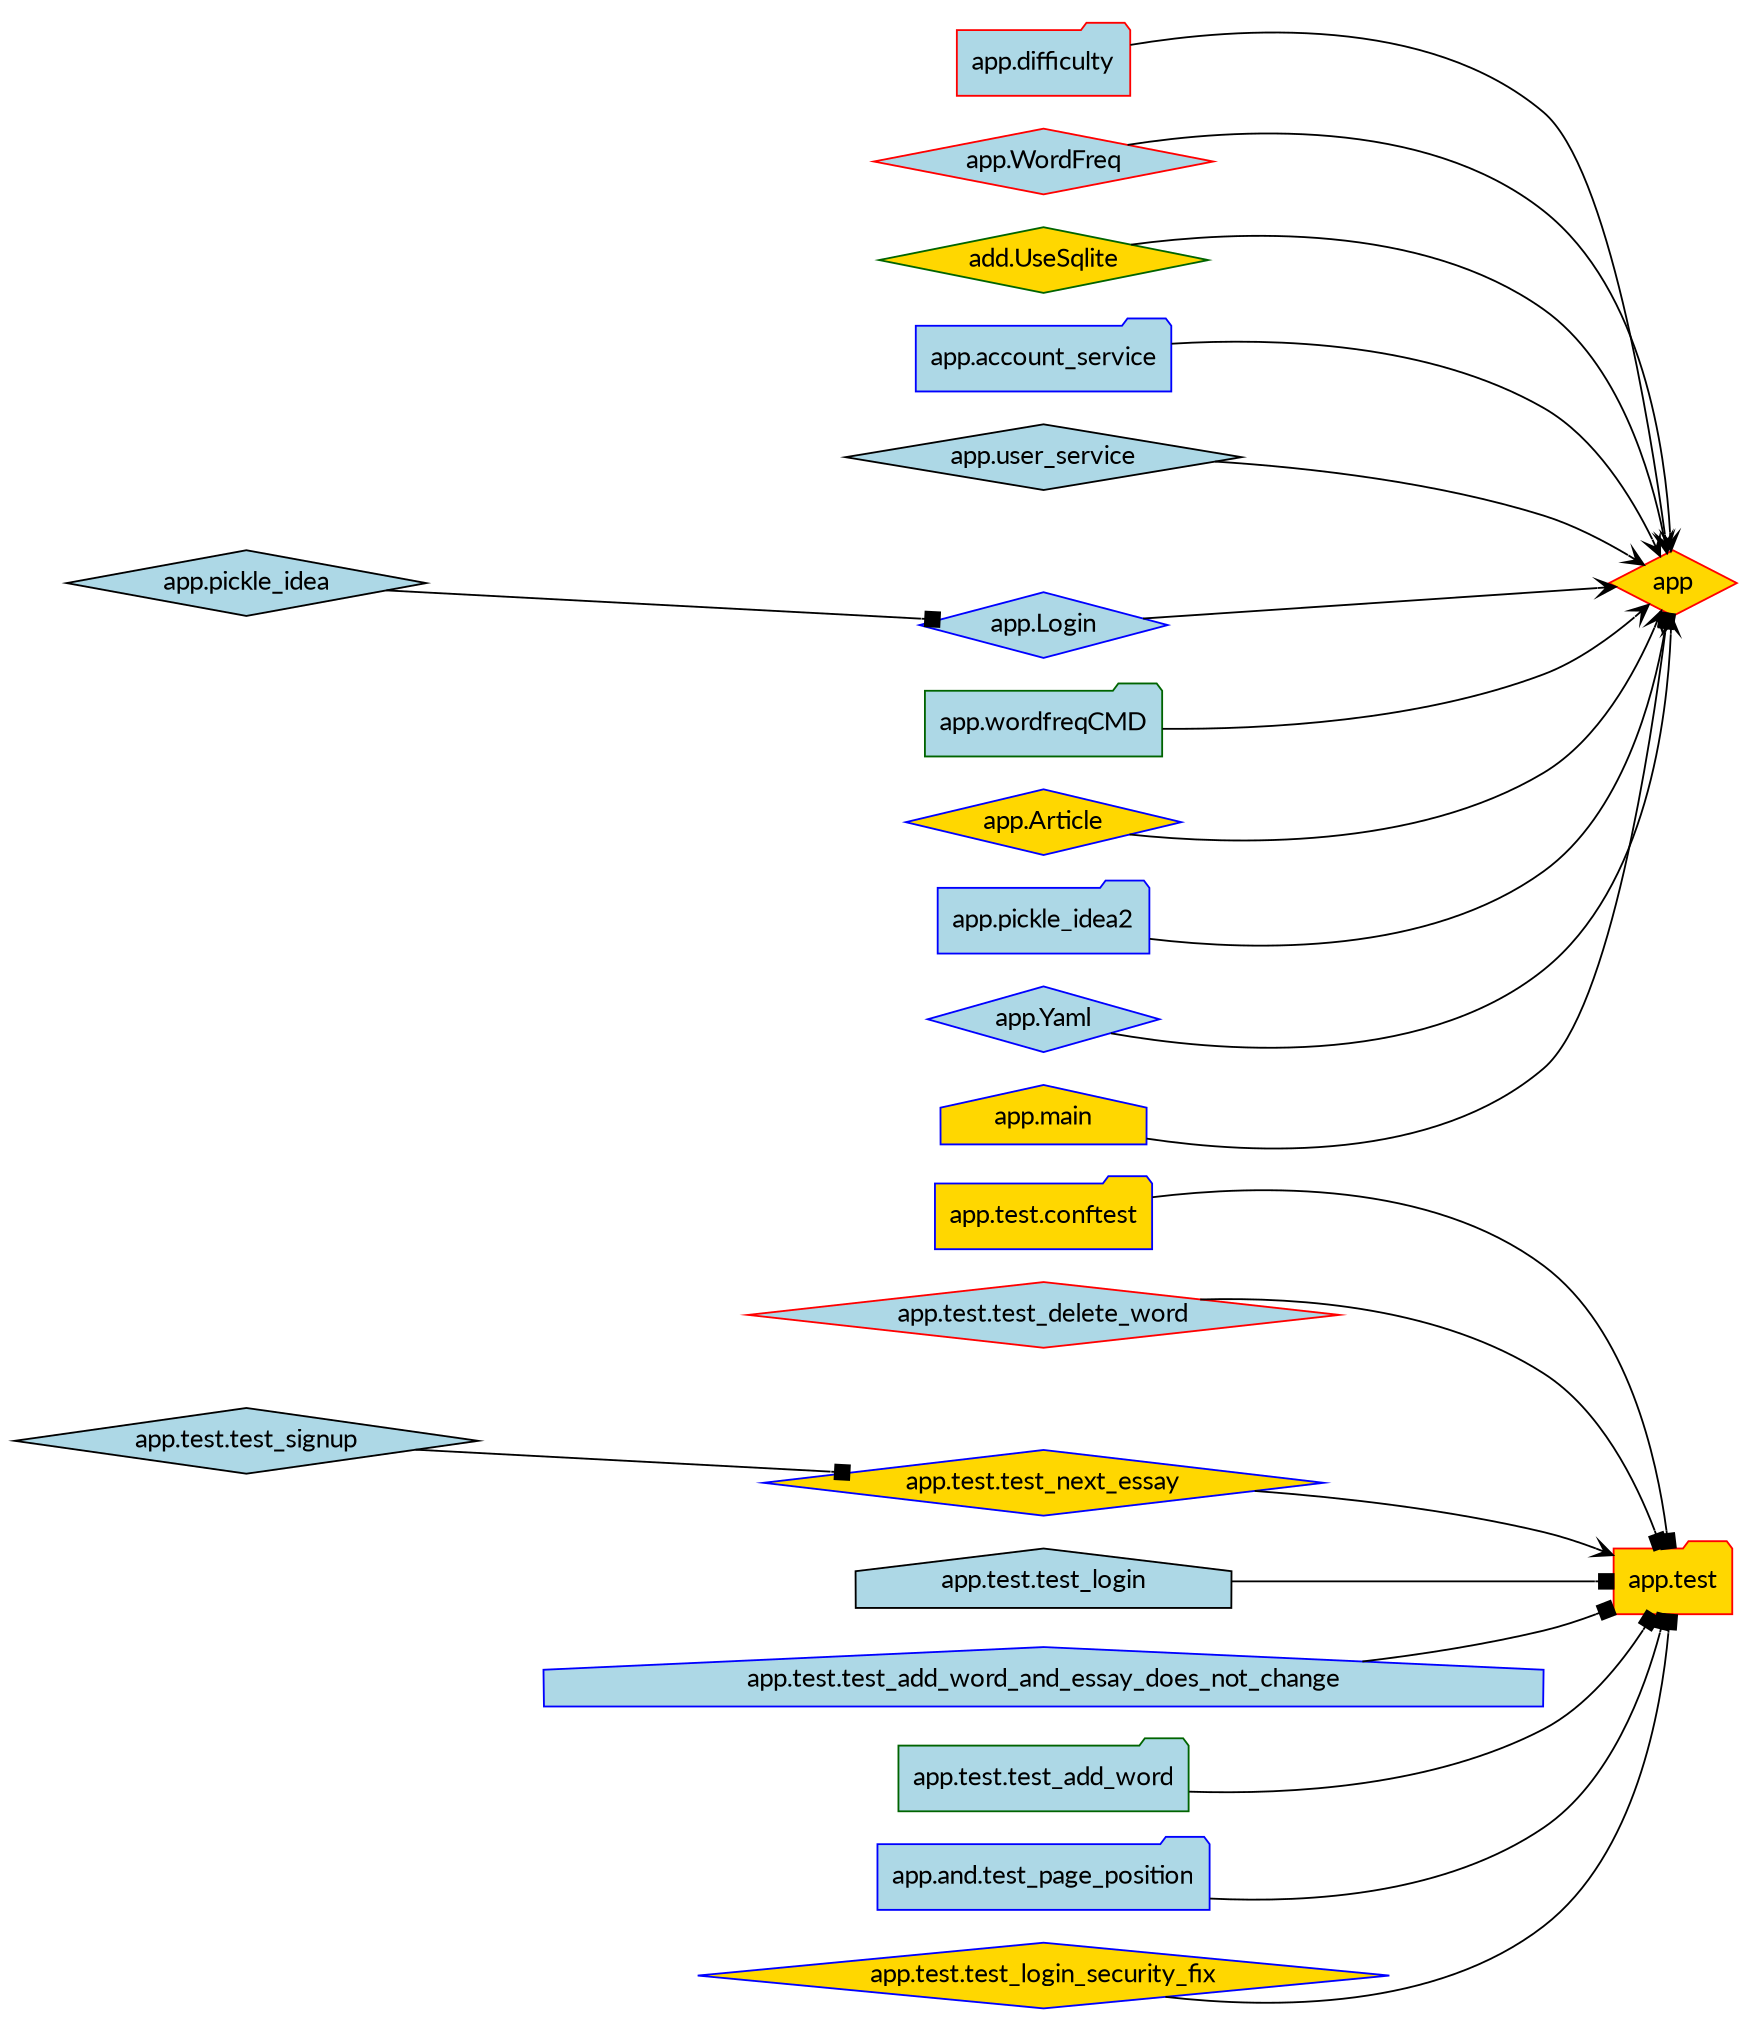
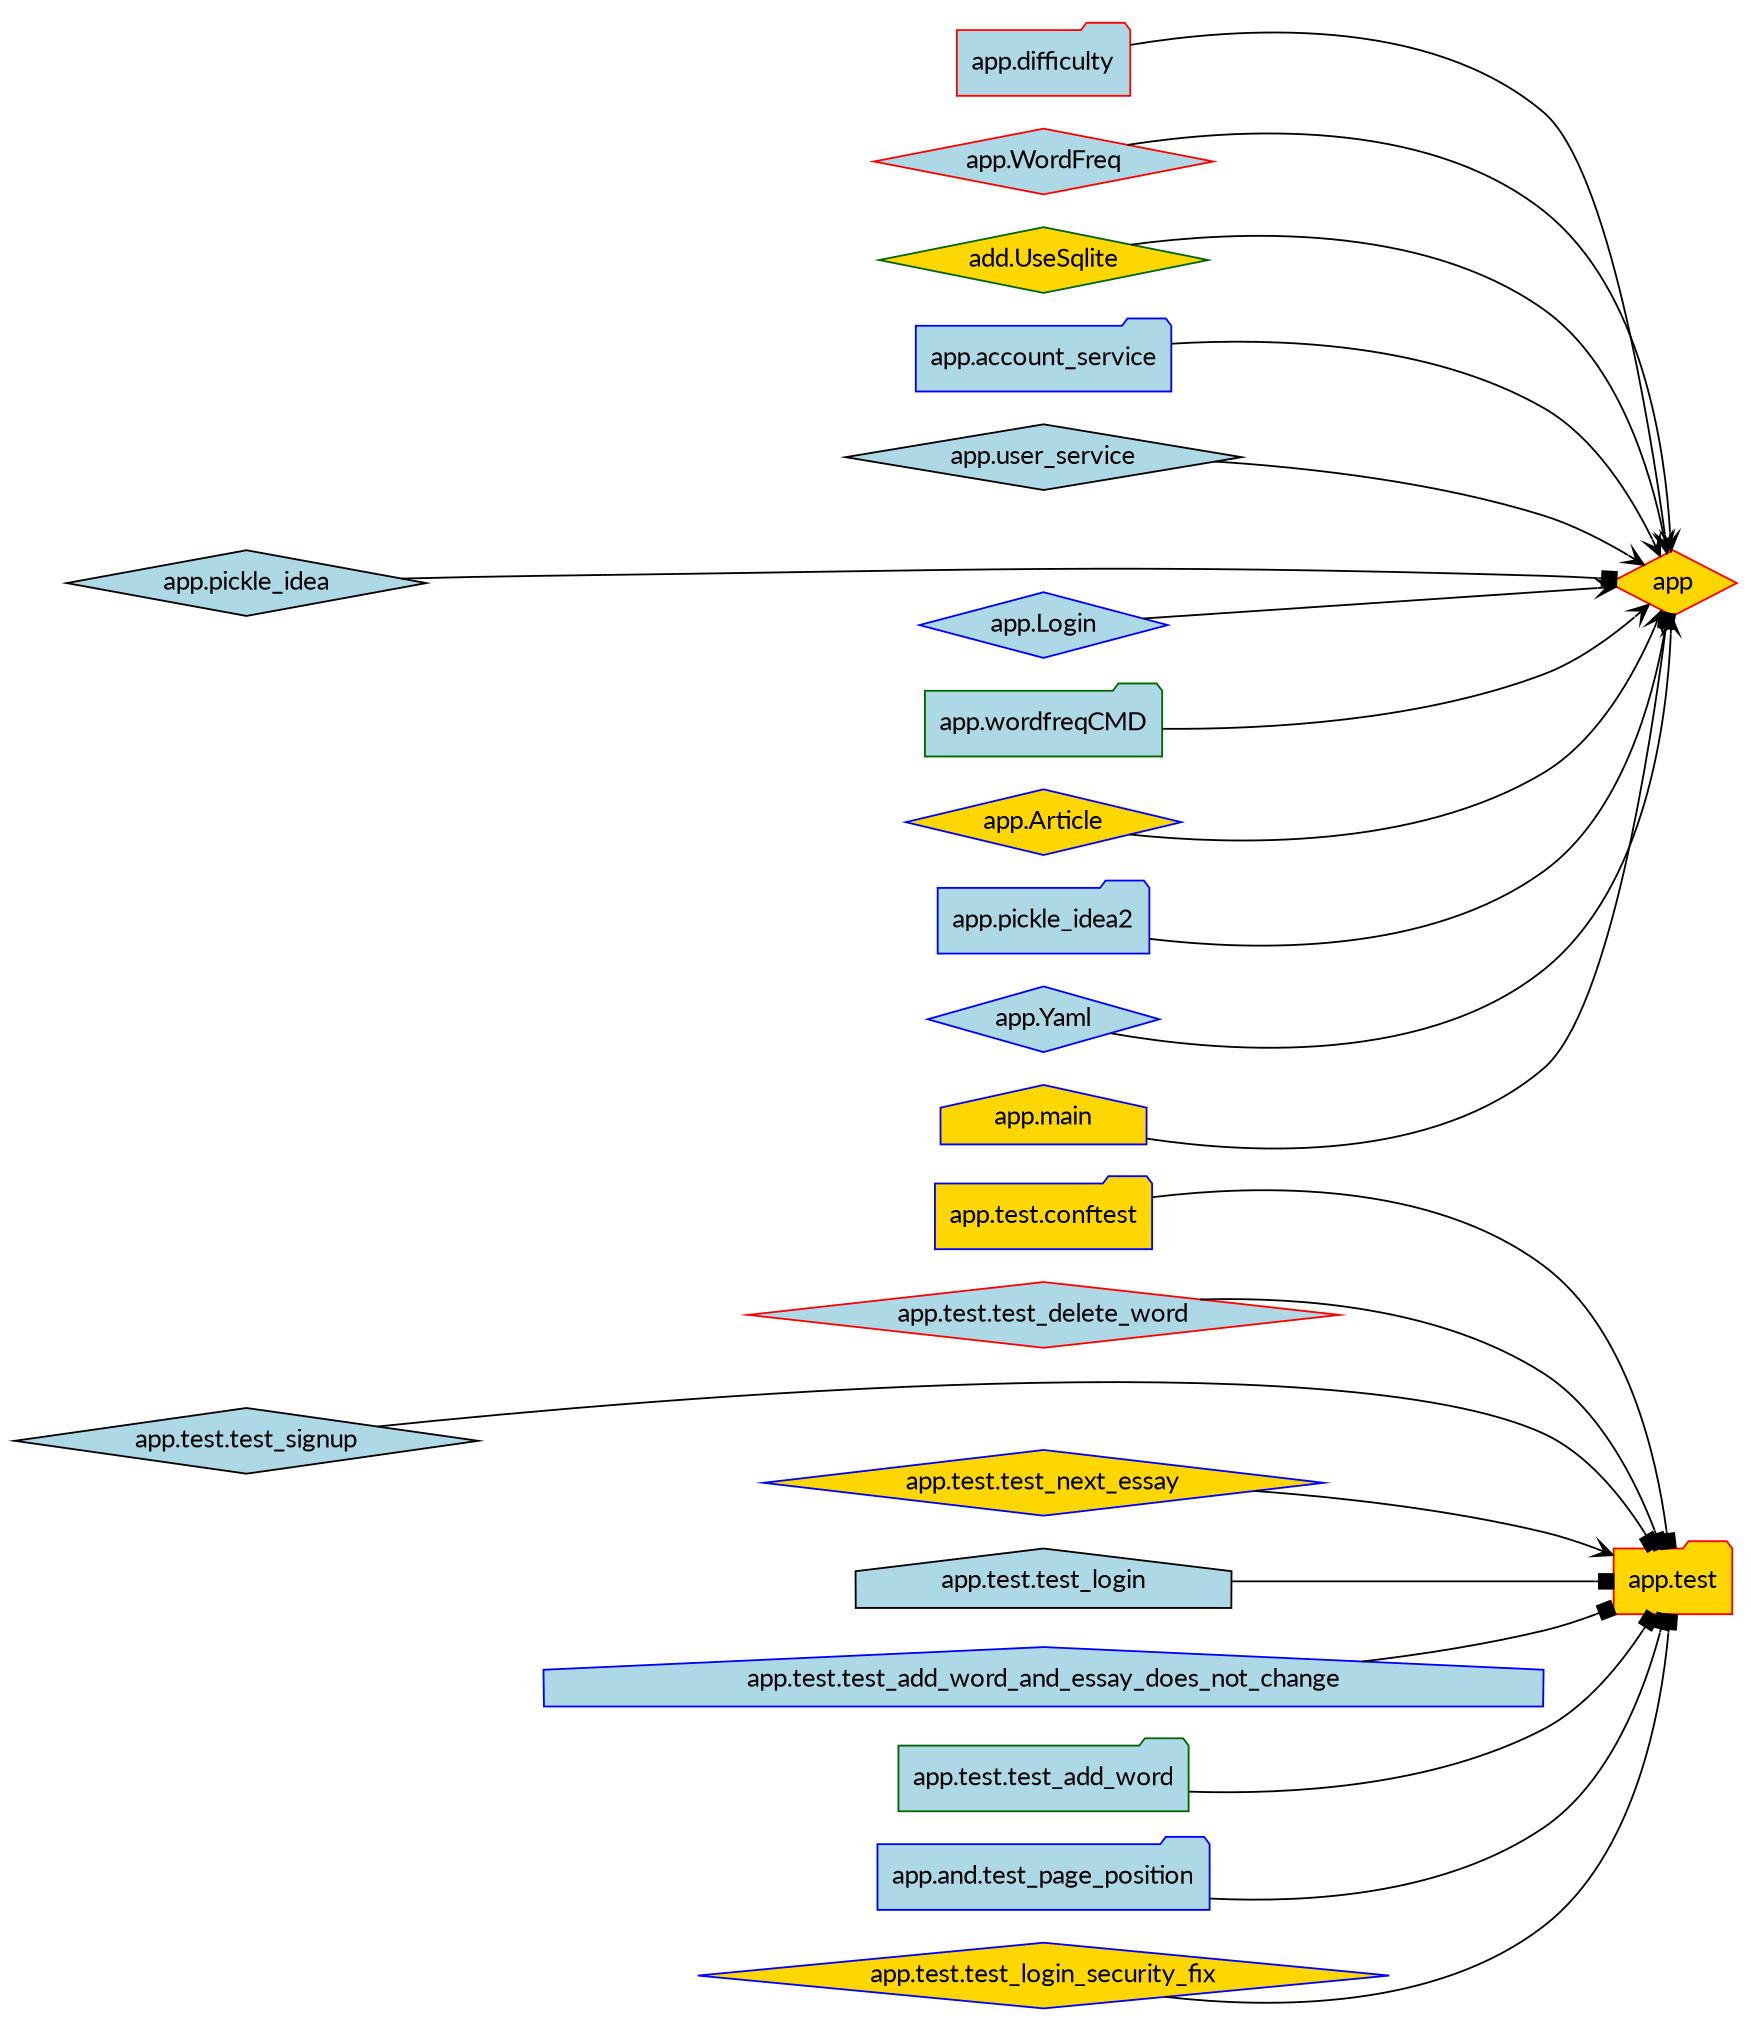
edge "app.pickle_idea" -> "app.Login": now "app.pickle_idea" -> "app"
edge "app.test.test_signup" -> "app.test.test_next_essay": now "app.test.test_signup" -> "app.test"
